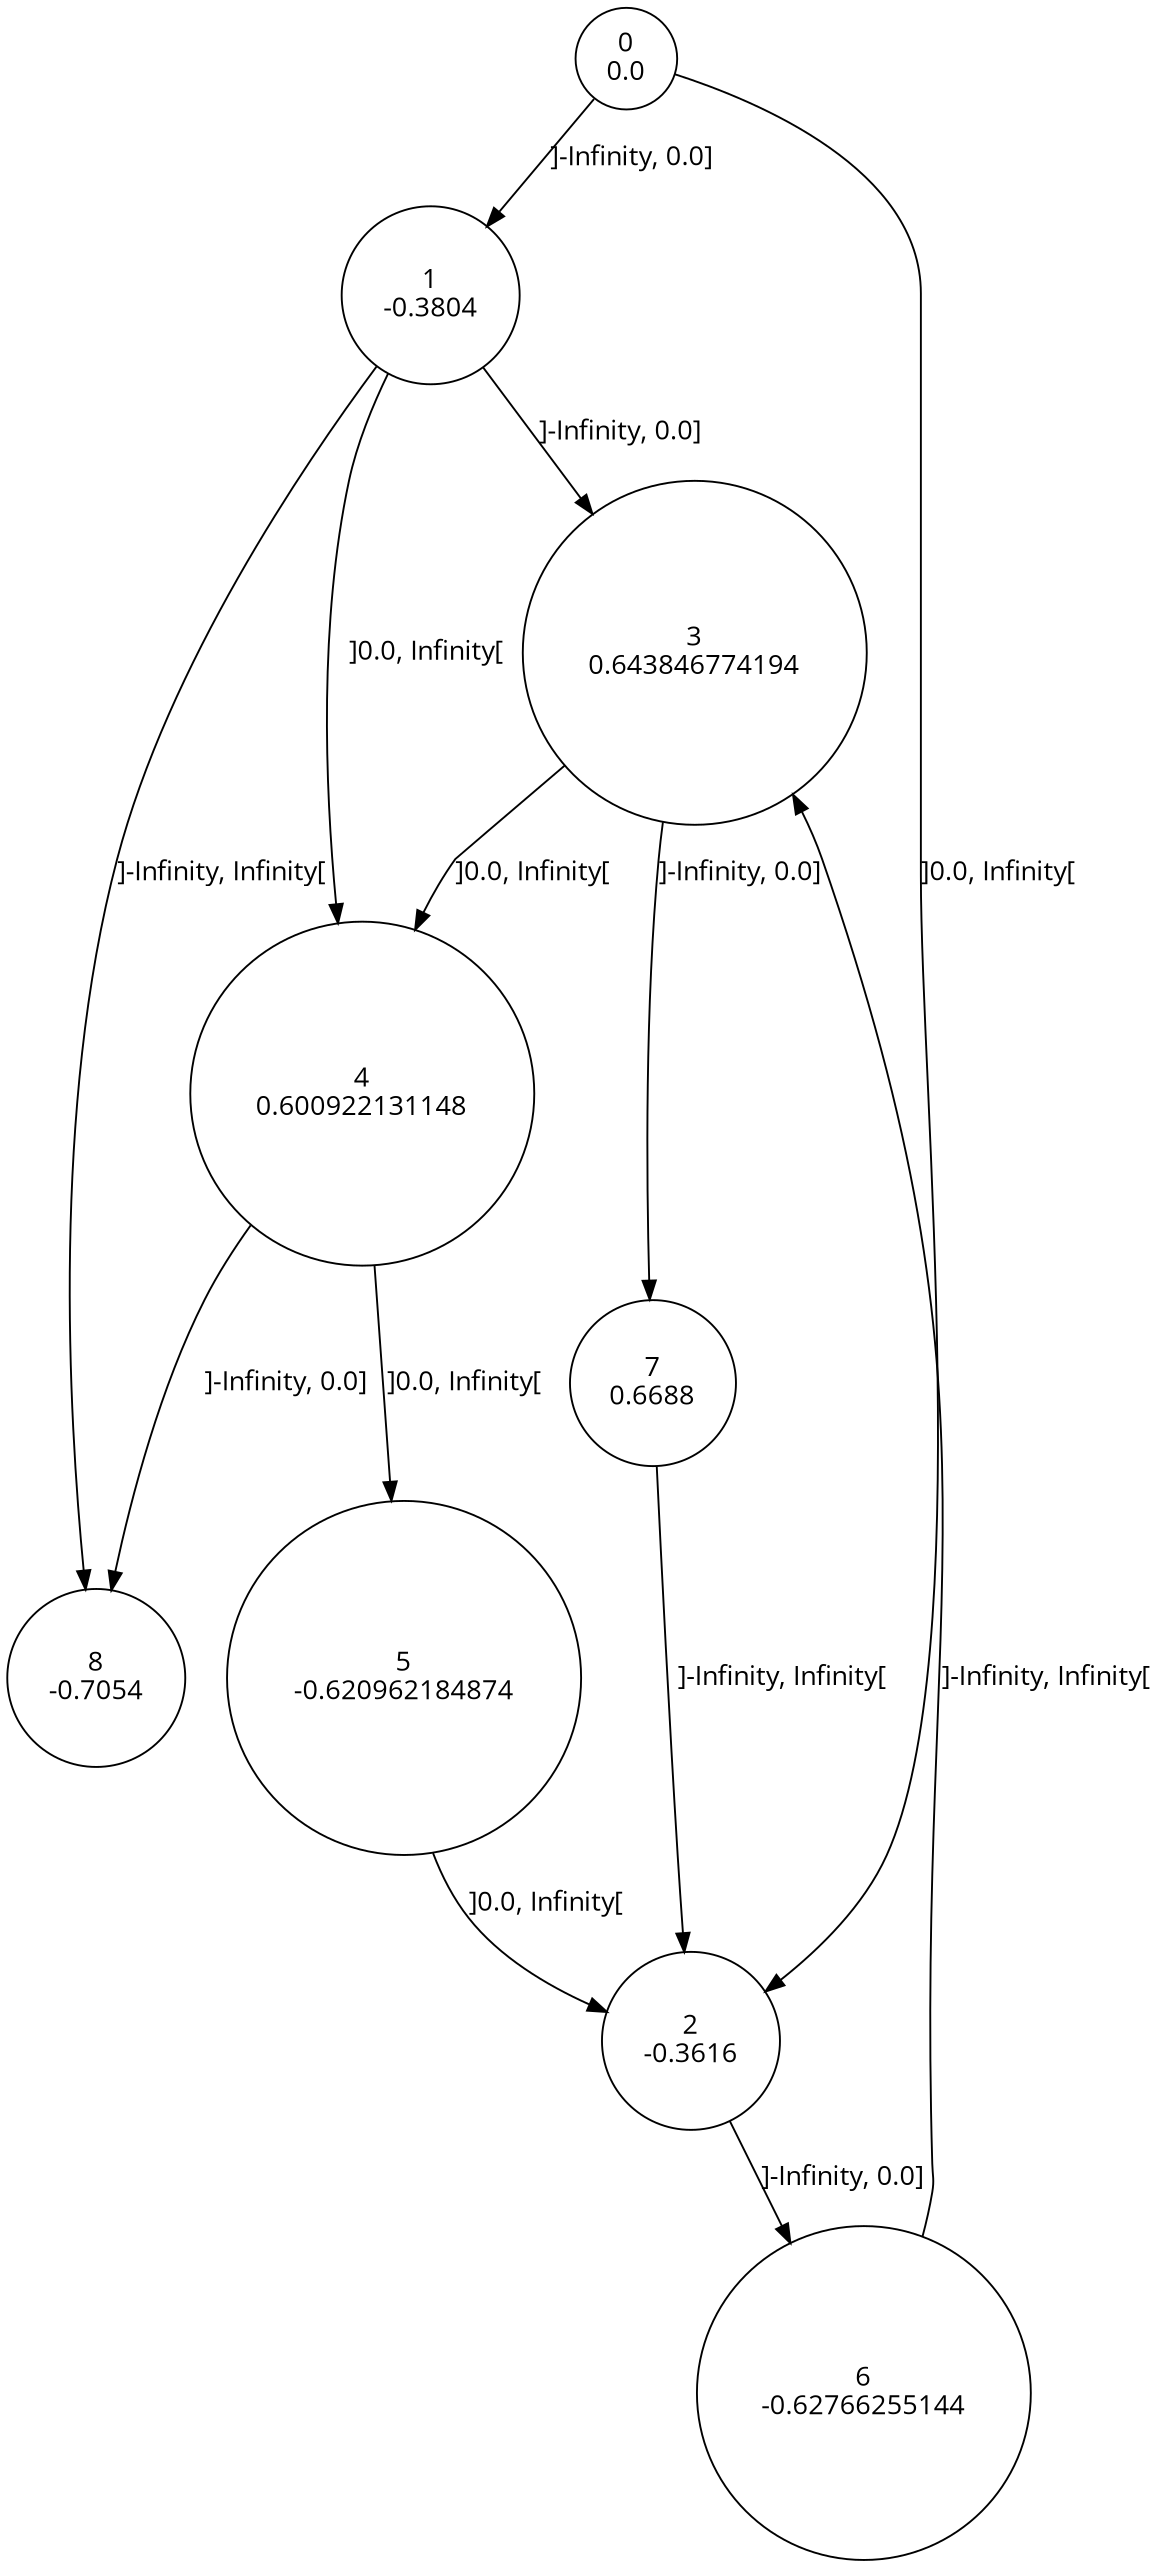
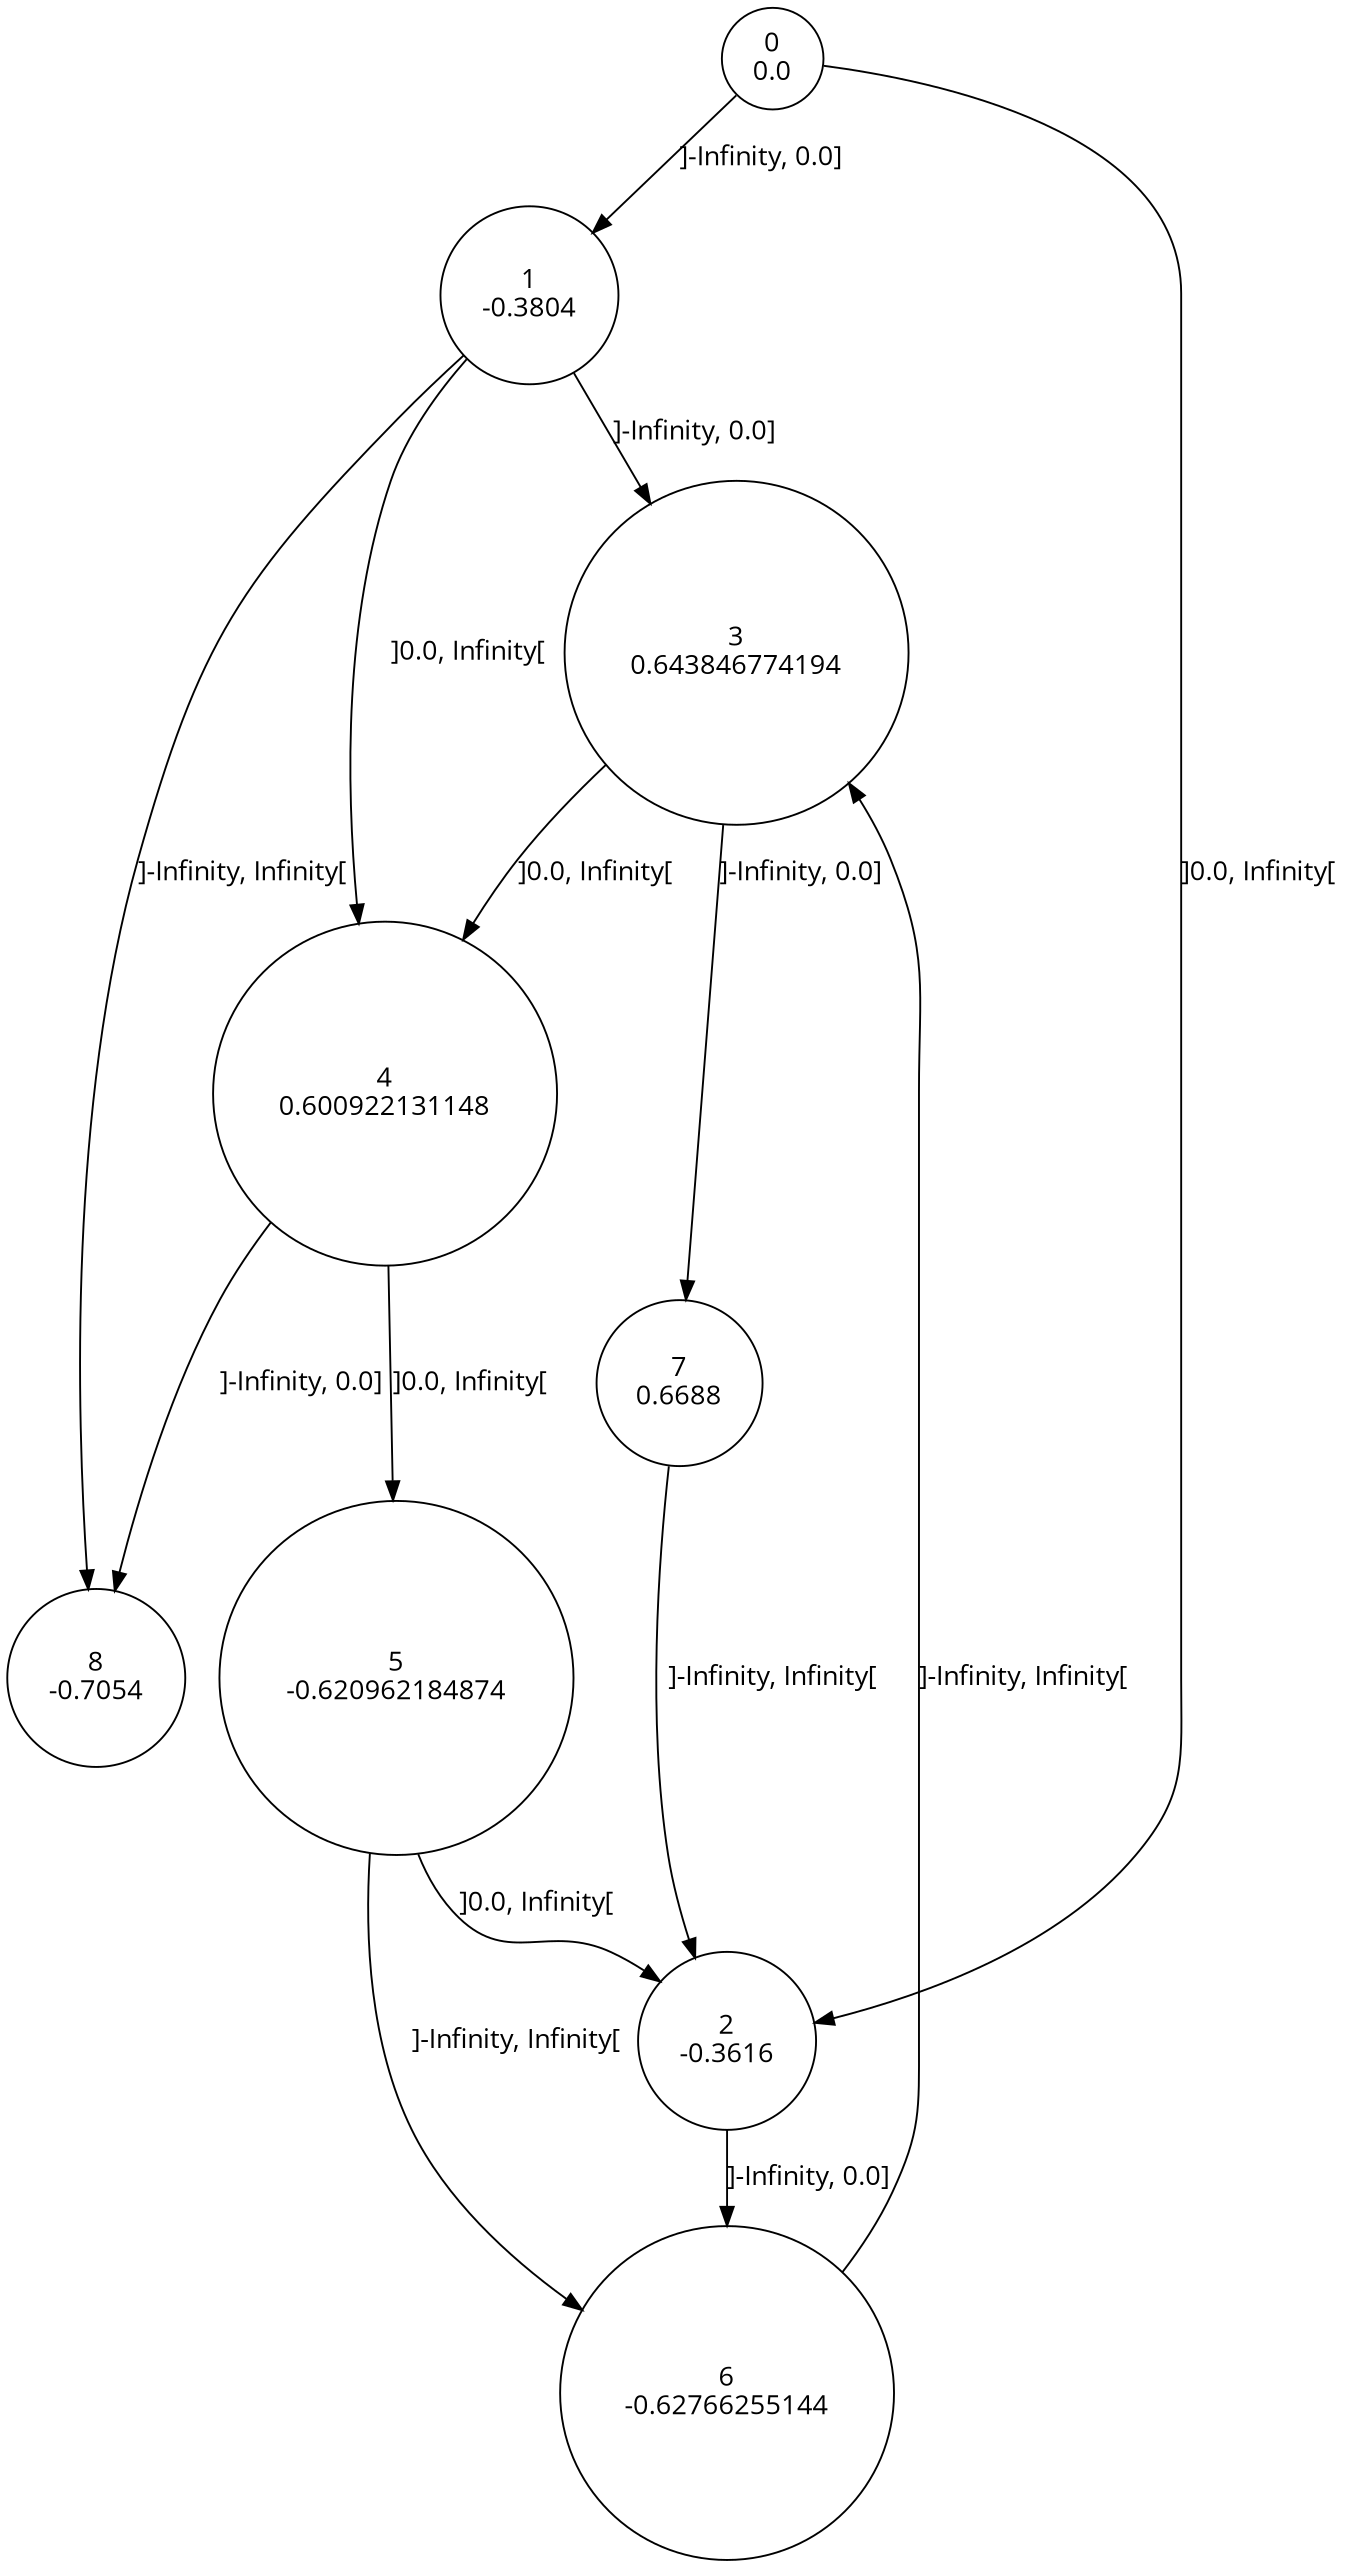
edge "5 -0.620962184874" -> "6 -0.62766255144": added, label "]-Infinity, Infinity["
